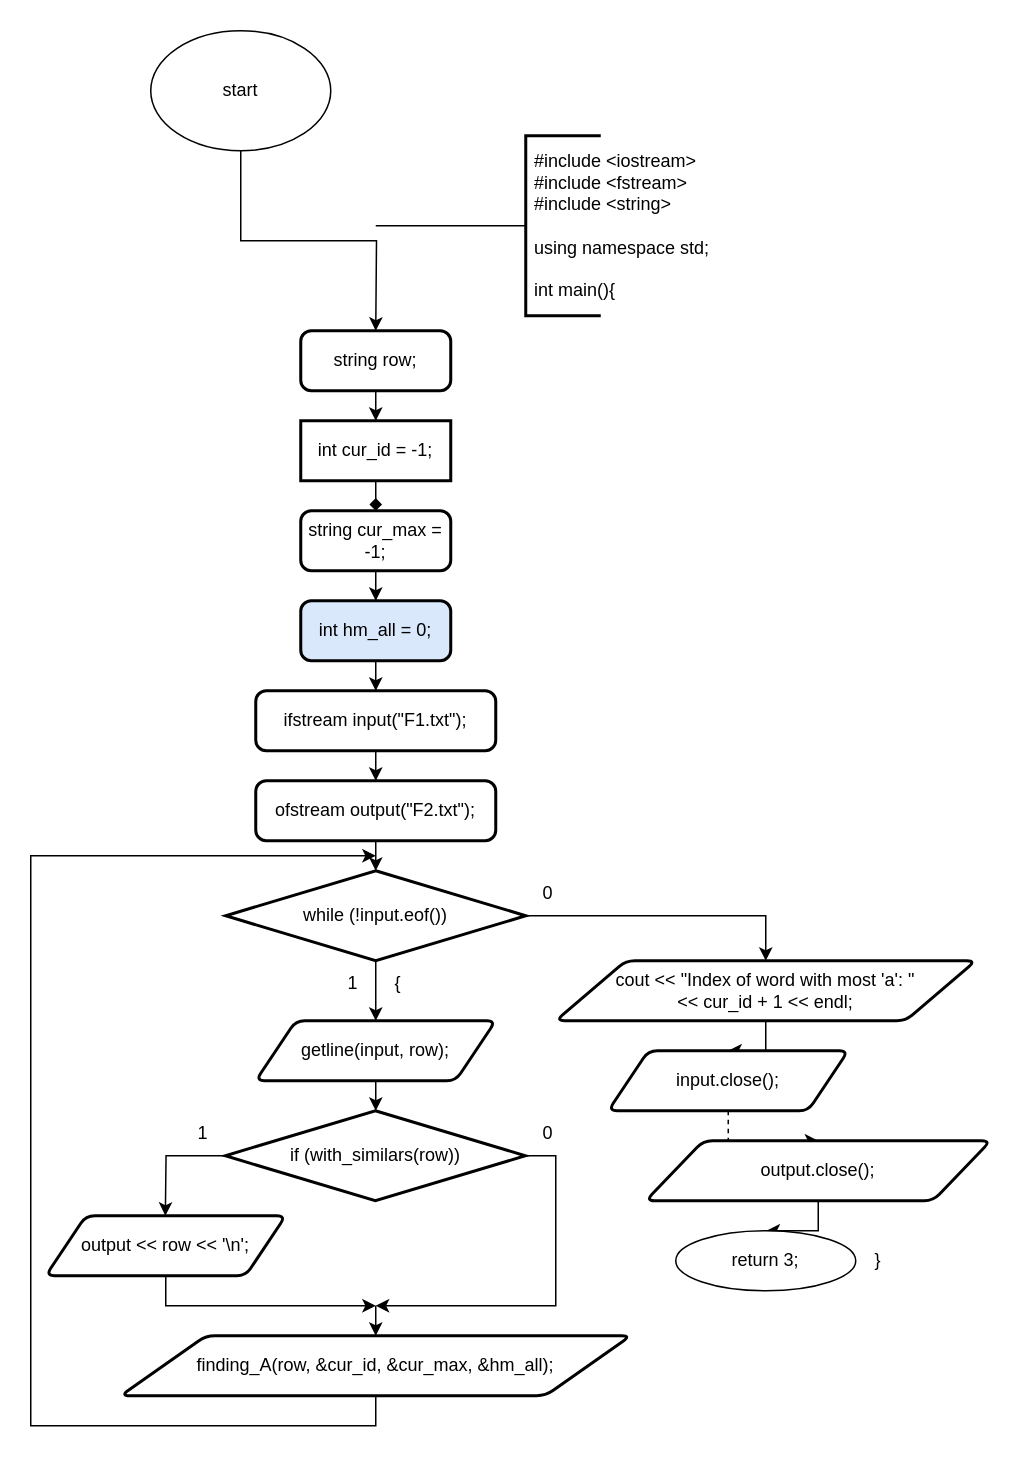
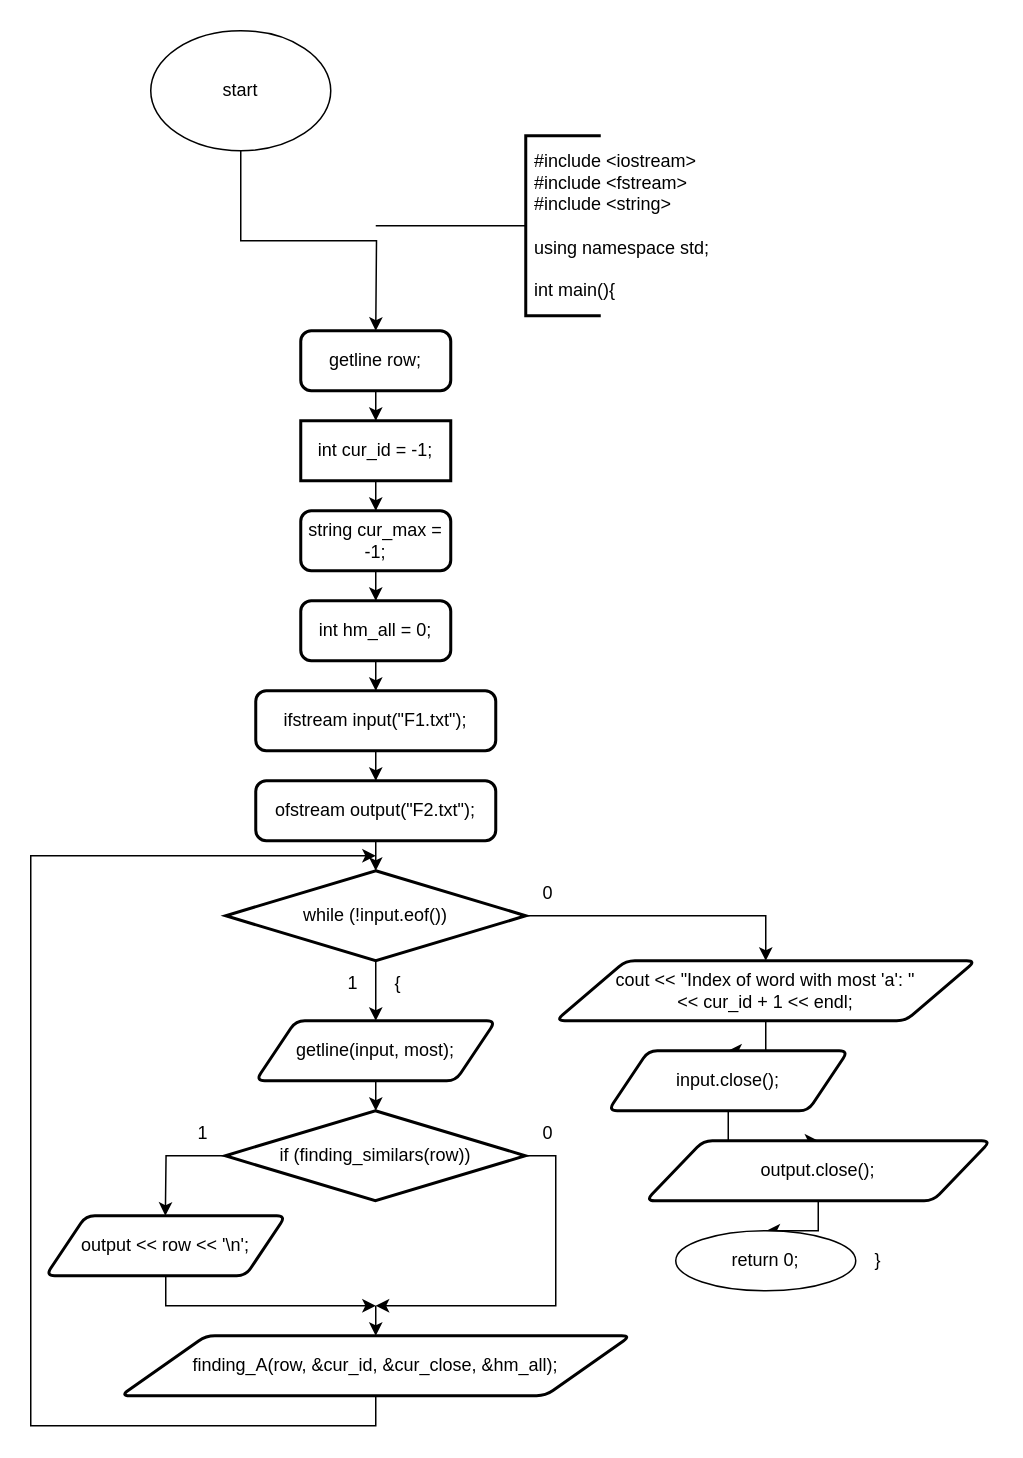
node "string row;": label "string row;" -> "getline row;"
edge "int cur_id = -1;" -> "string cur_max = -1;": arrowhead diamond -> classic
node "int hm_all = 0;": fillcolor #dae8fc -> #ffffff
node "getline(input, row);": label "getline(input, row);" -> "getline(input, most);"
edge "input.close();" -> "output.close();": style dashed -> solid
node "if (with_similars(row))": label "if (with_similars(row))" -> "if (finding_similars(row))"
node "return 3;": label "return 3;" -> "return 0;"
node "finding_A(row, &cur_id, &cur_max, &hm_all);": label "finding_A(row, &cur_id, &cur_max, &hm_all);" -> "finding_A(row, &cur_id, &cur_close, &hm_all);"
